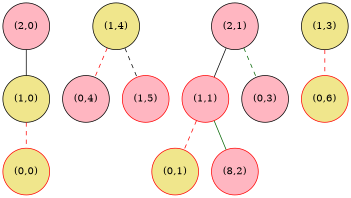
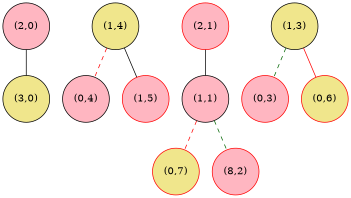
node "(2,1)": color black -> red
edge "(1,4)" -- "(1,5)": style dashed -> solid
edge "(2,1)" -- "(0,3)": now "(1,3)" -- "(0,3)"
edge "(1,3)" -- "(0,6)": style dashed -> solid
node "(1,0)": label "(1,0)" -> "(3,0)"
node "(1,1)": color red -> black
node "(0,3)": color black -> red
edge "(1,1)" -- "(8,2)": style solid -> dashed
node "(0,0)": removed
node "(0,1)": label "(0,1)" -> "(0,7)"
